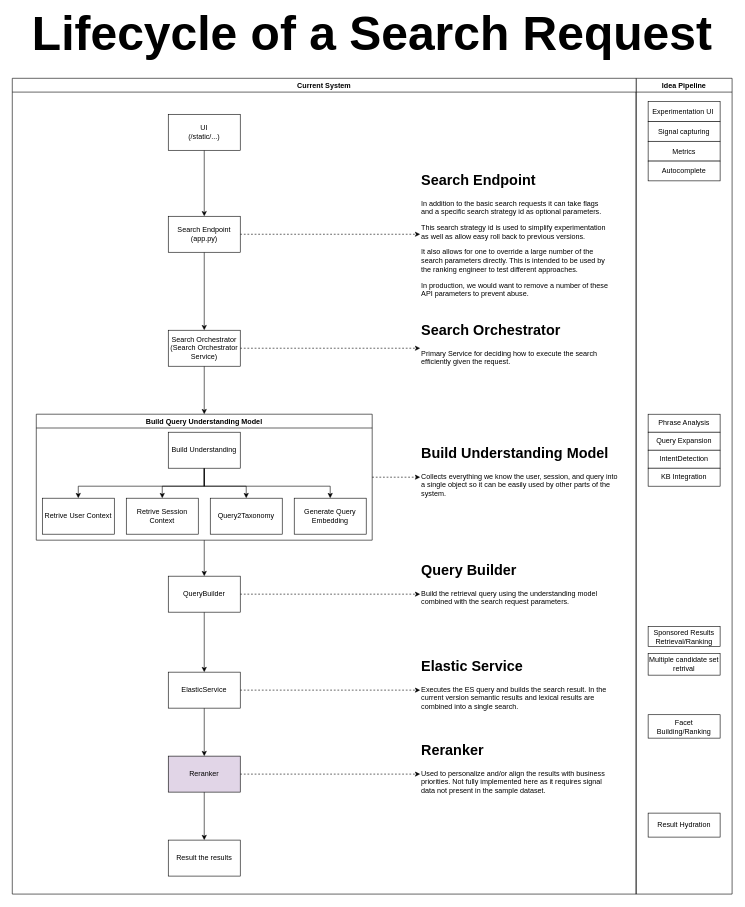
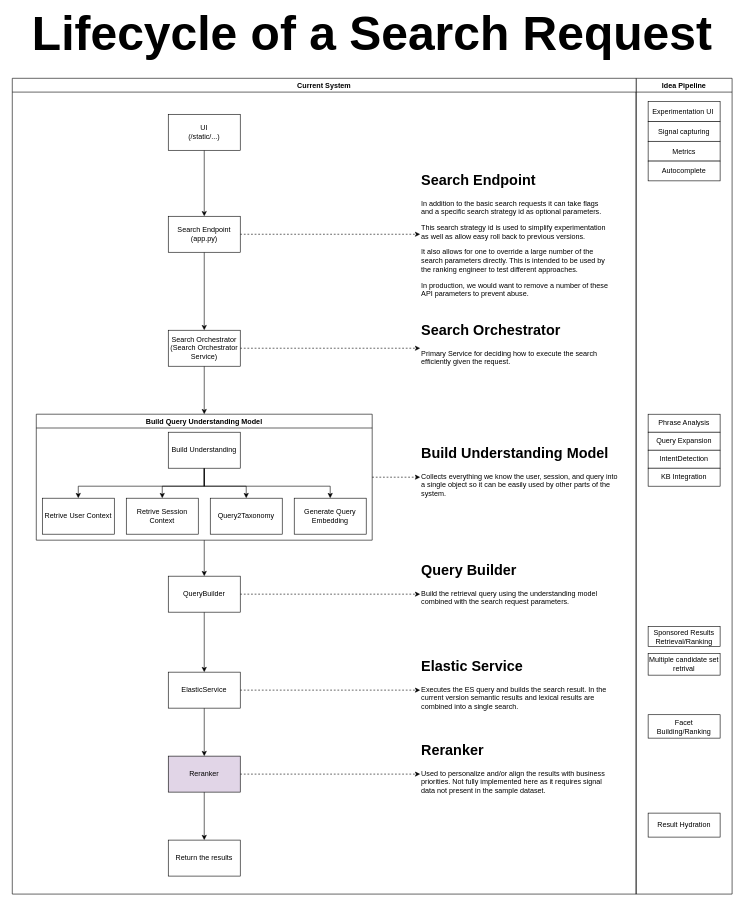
node "Result the results": label "Result the results" -> "Return the results"
